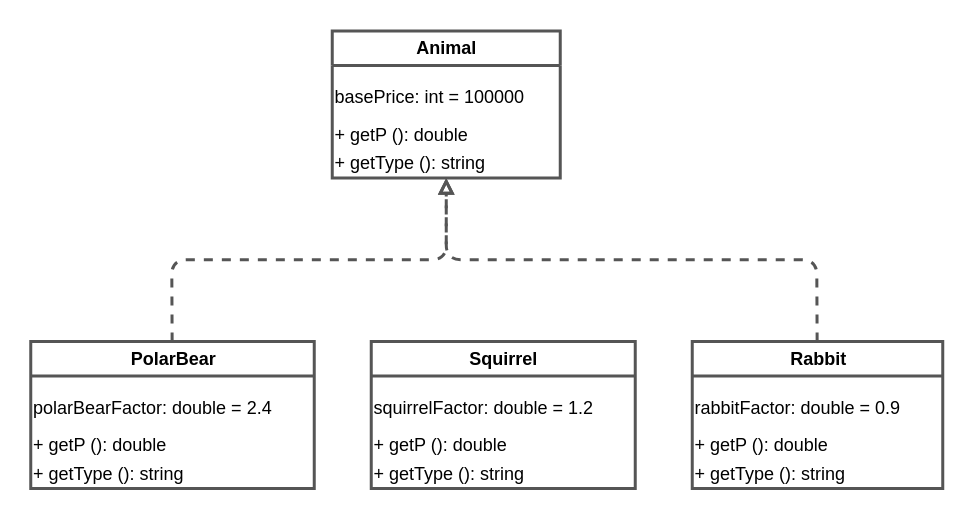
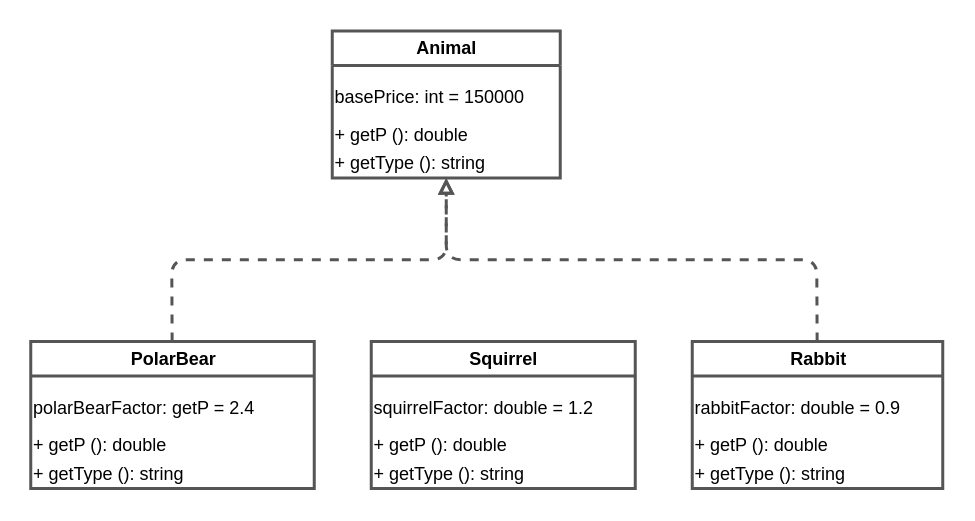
node "basePrice: int = 100000": label "basePrice: int = 100000" -> "basePrice: int = 150000"
node "polarBearFactor: double = 2.4": label "polarBearFactor: double = 2.4" -> "polarBearFactor: getP = 2.4"
